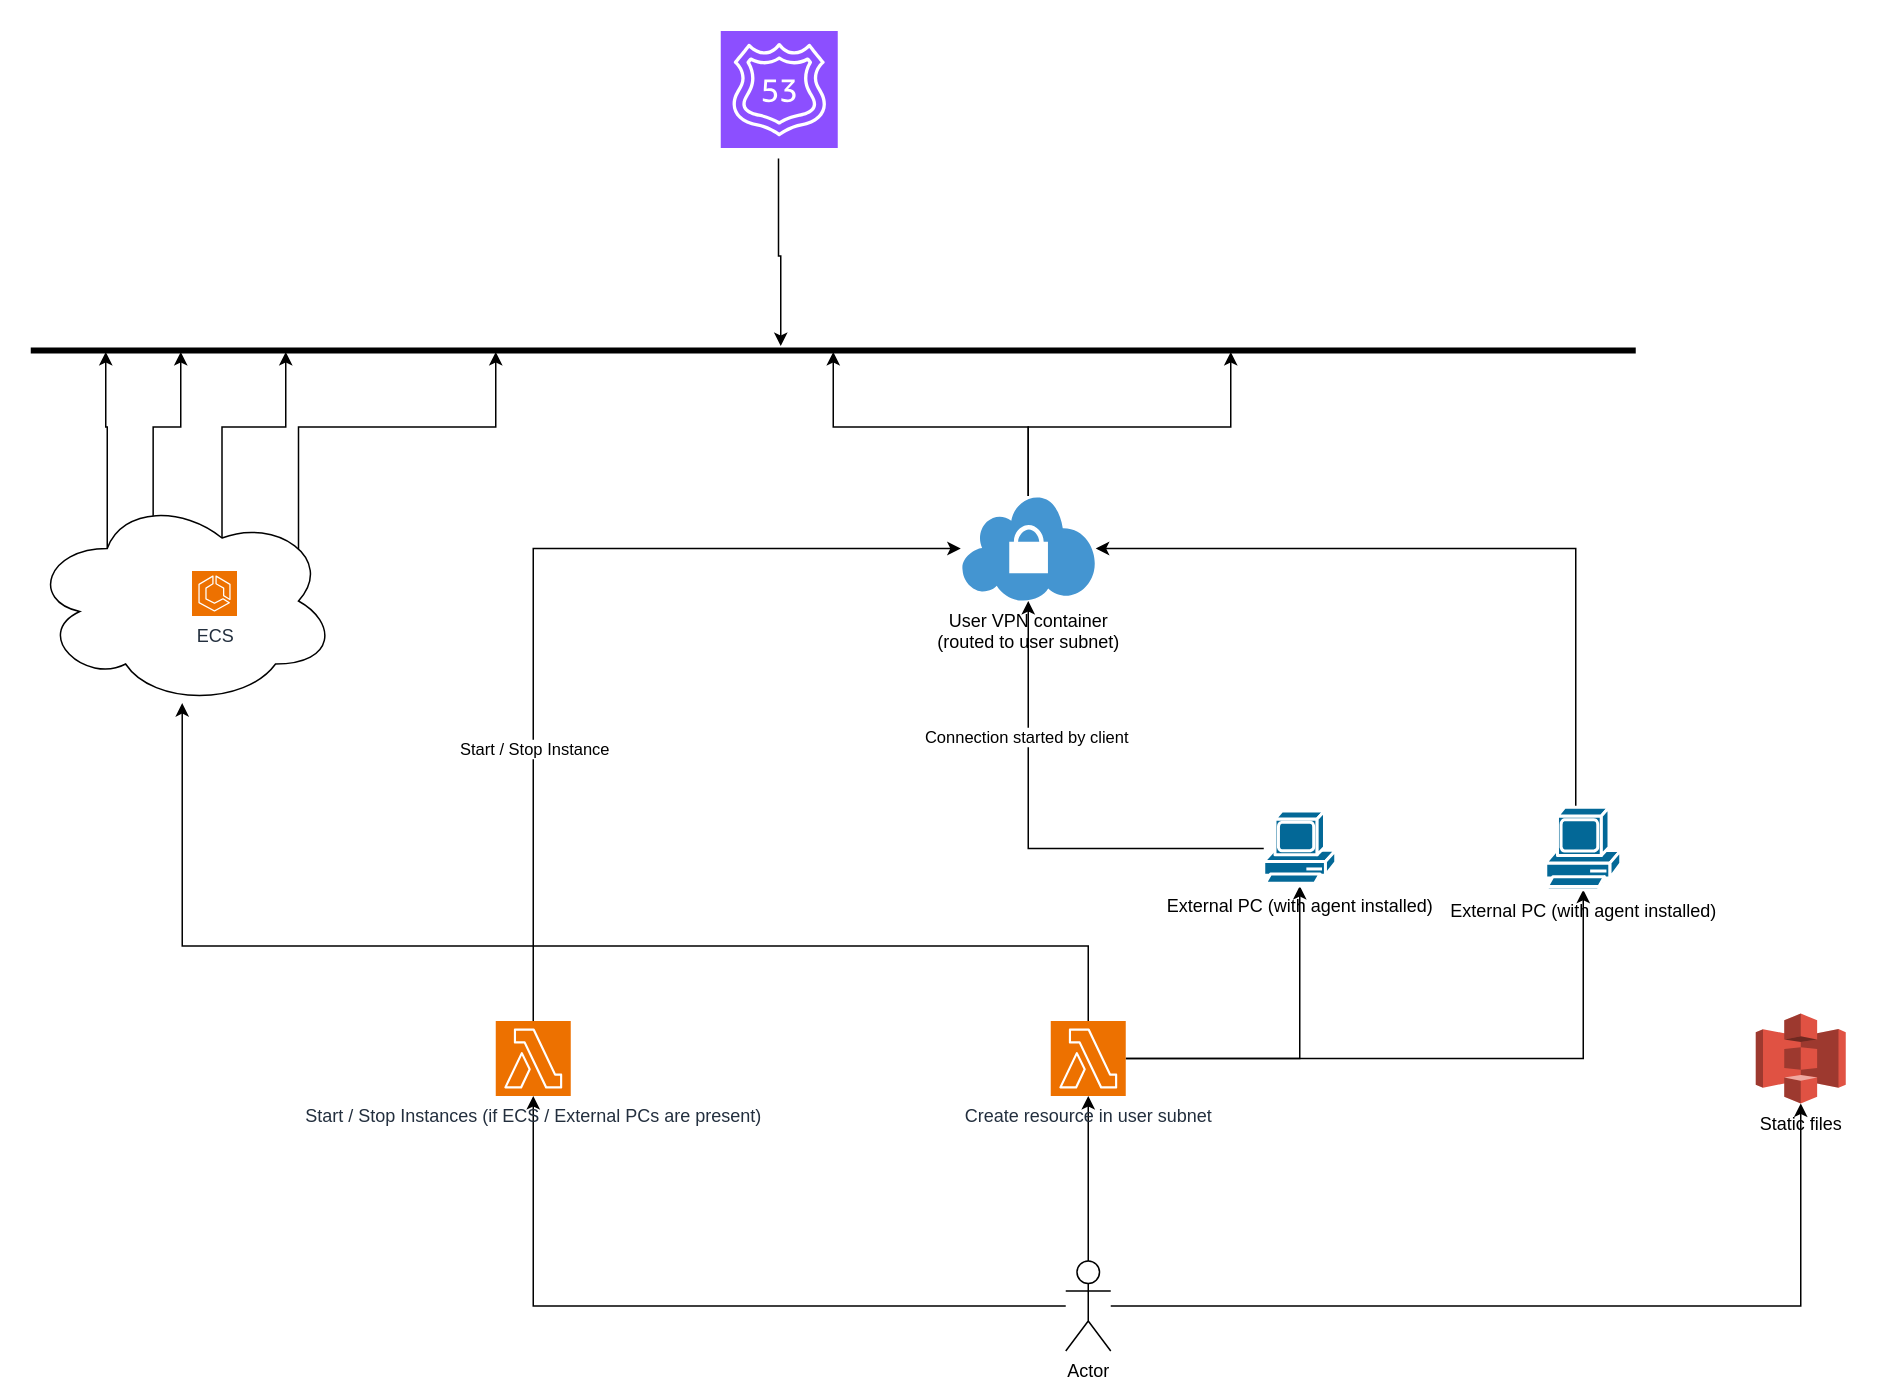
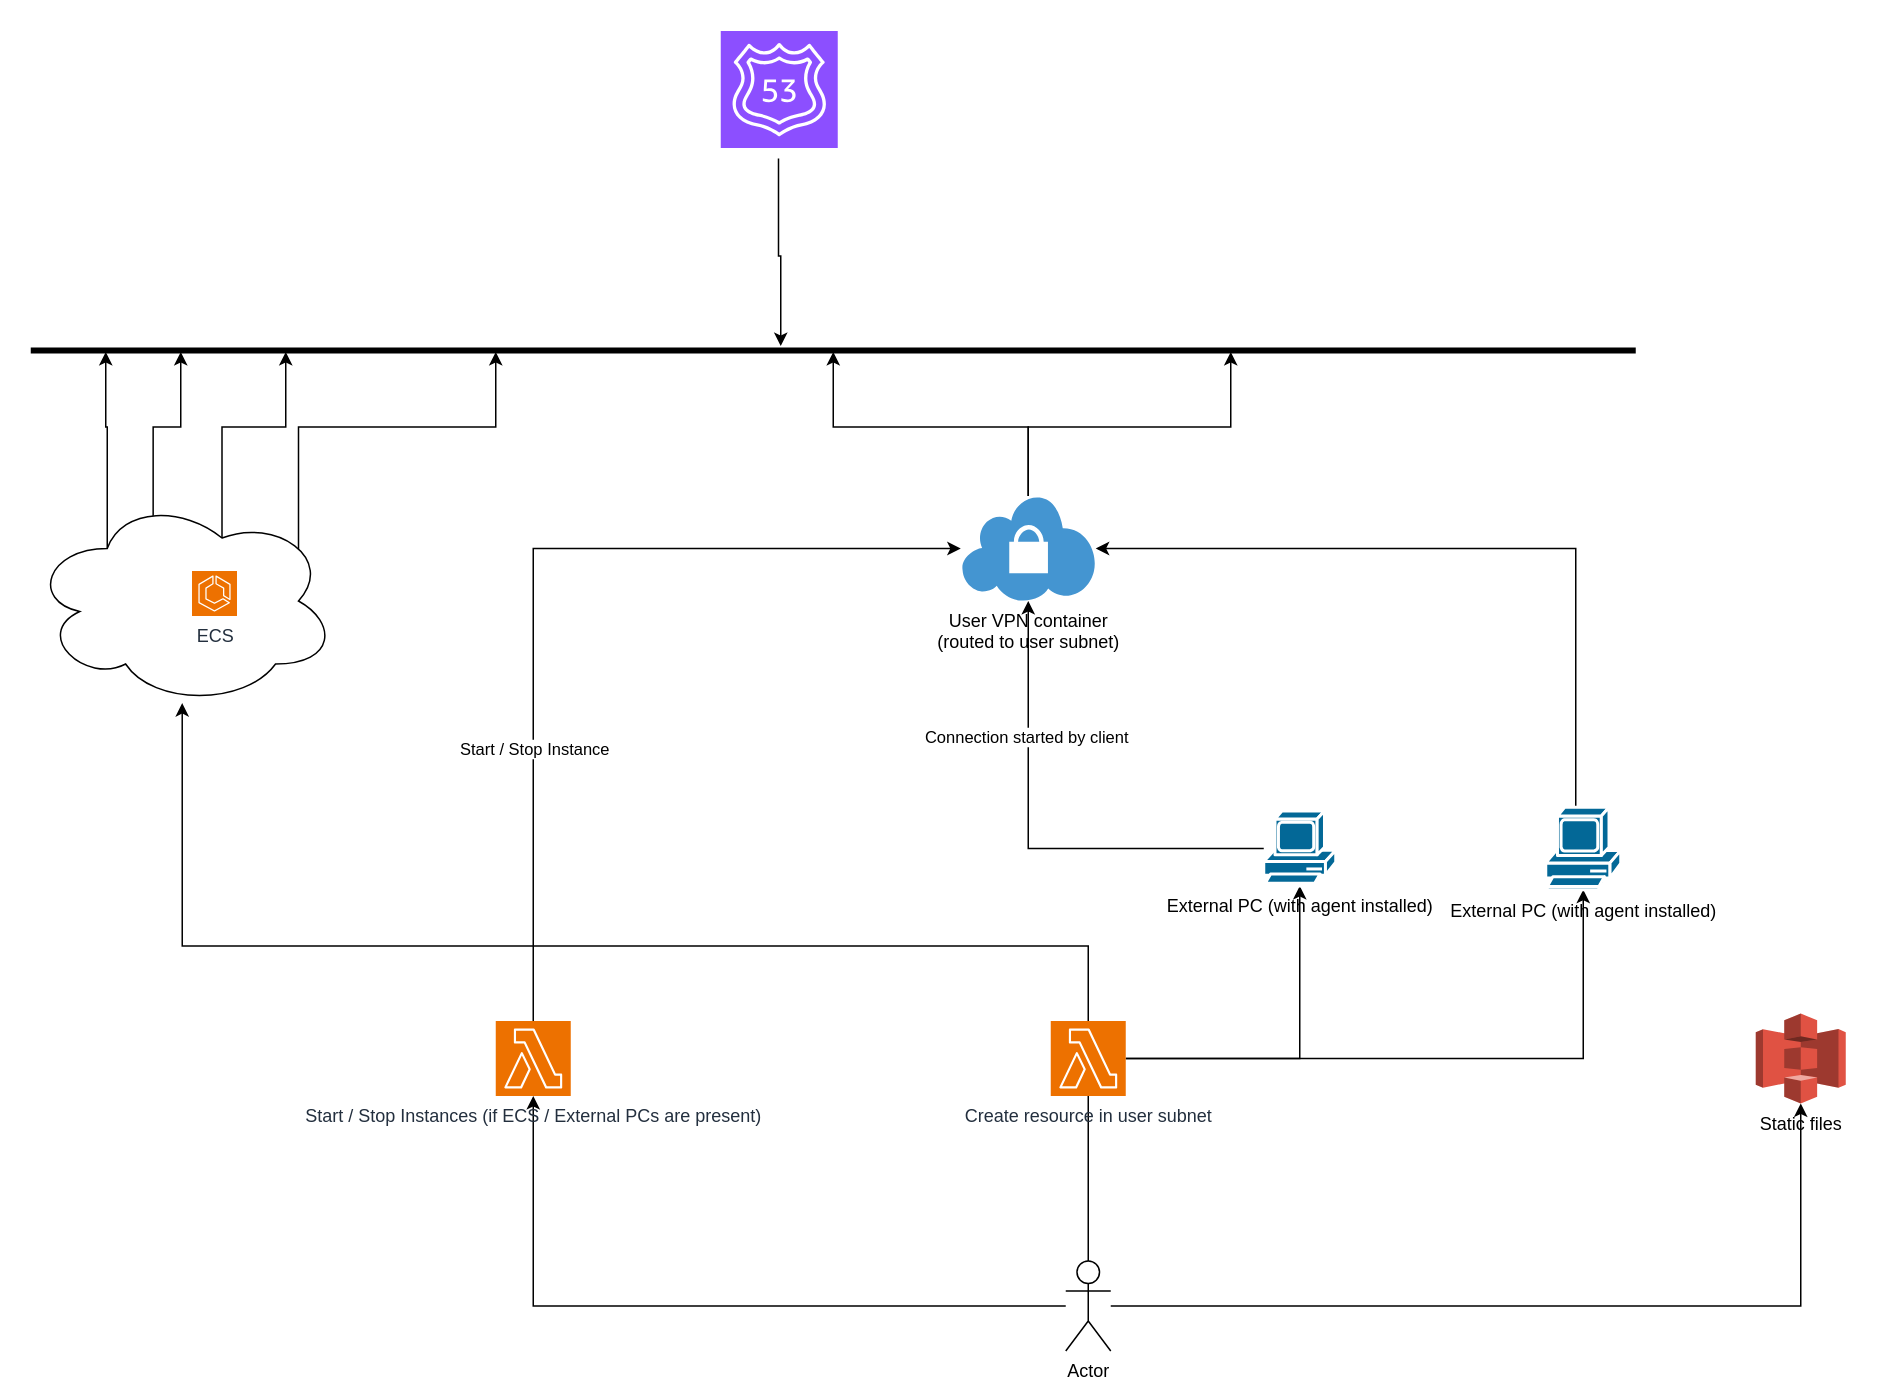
edge "Actor" -> "Create resource in user subnet": arrowhead classic -> none
